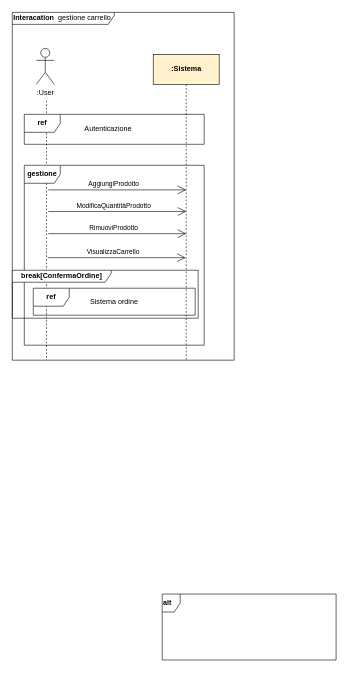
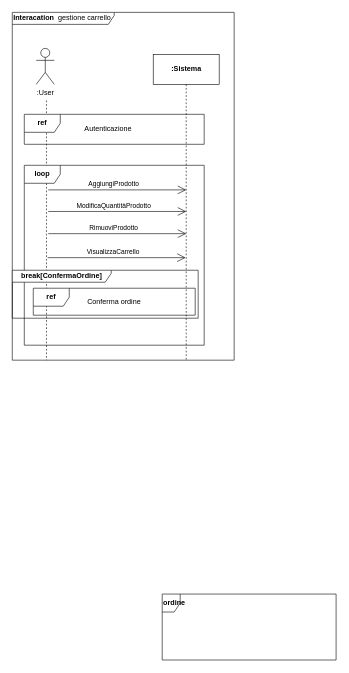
node ":Sistema": fillcolor #fff2cc -> #ffffff
node "gestione": label "gestione" -> "loop"
node "Sistema ordine": label "Sistema ordine" -> "Conferma ordine"
node "alt": label "alt" -> "ordine"
